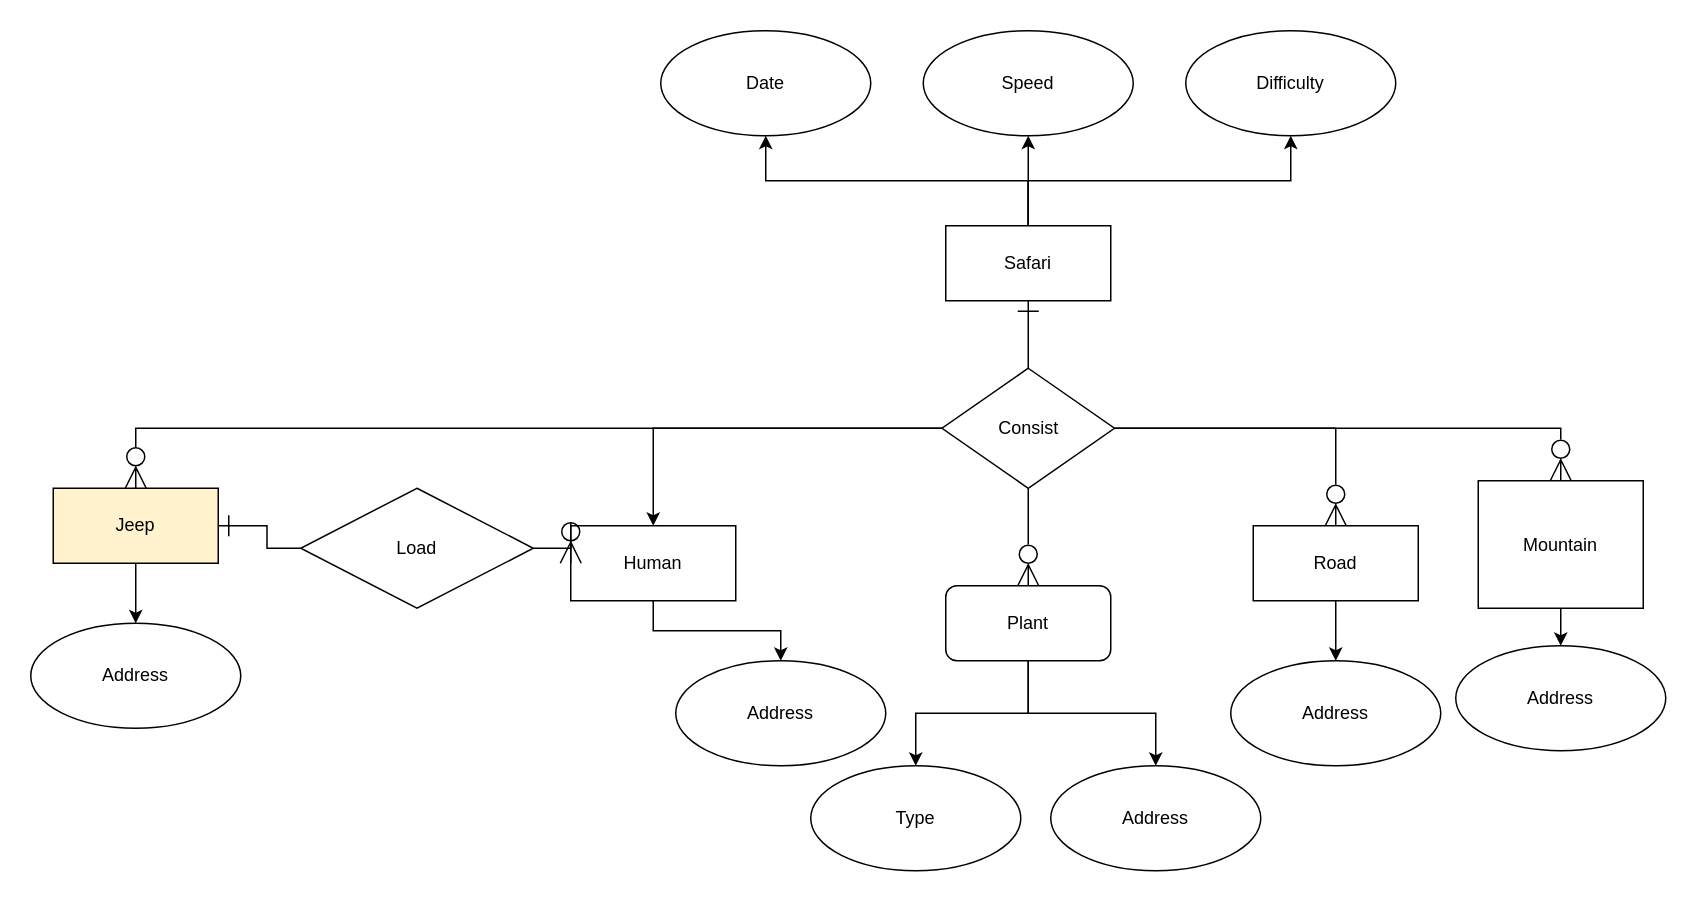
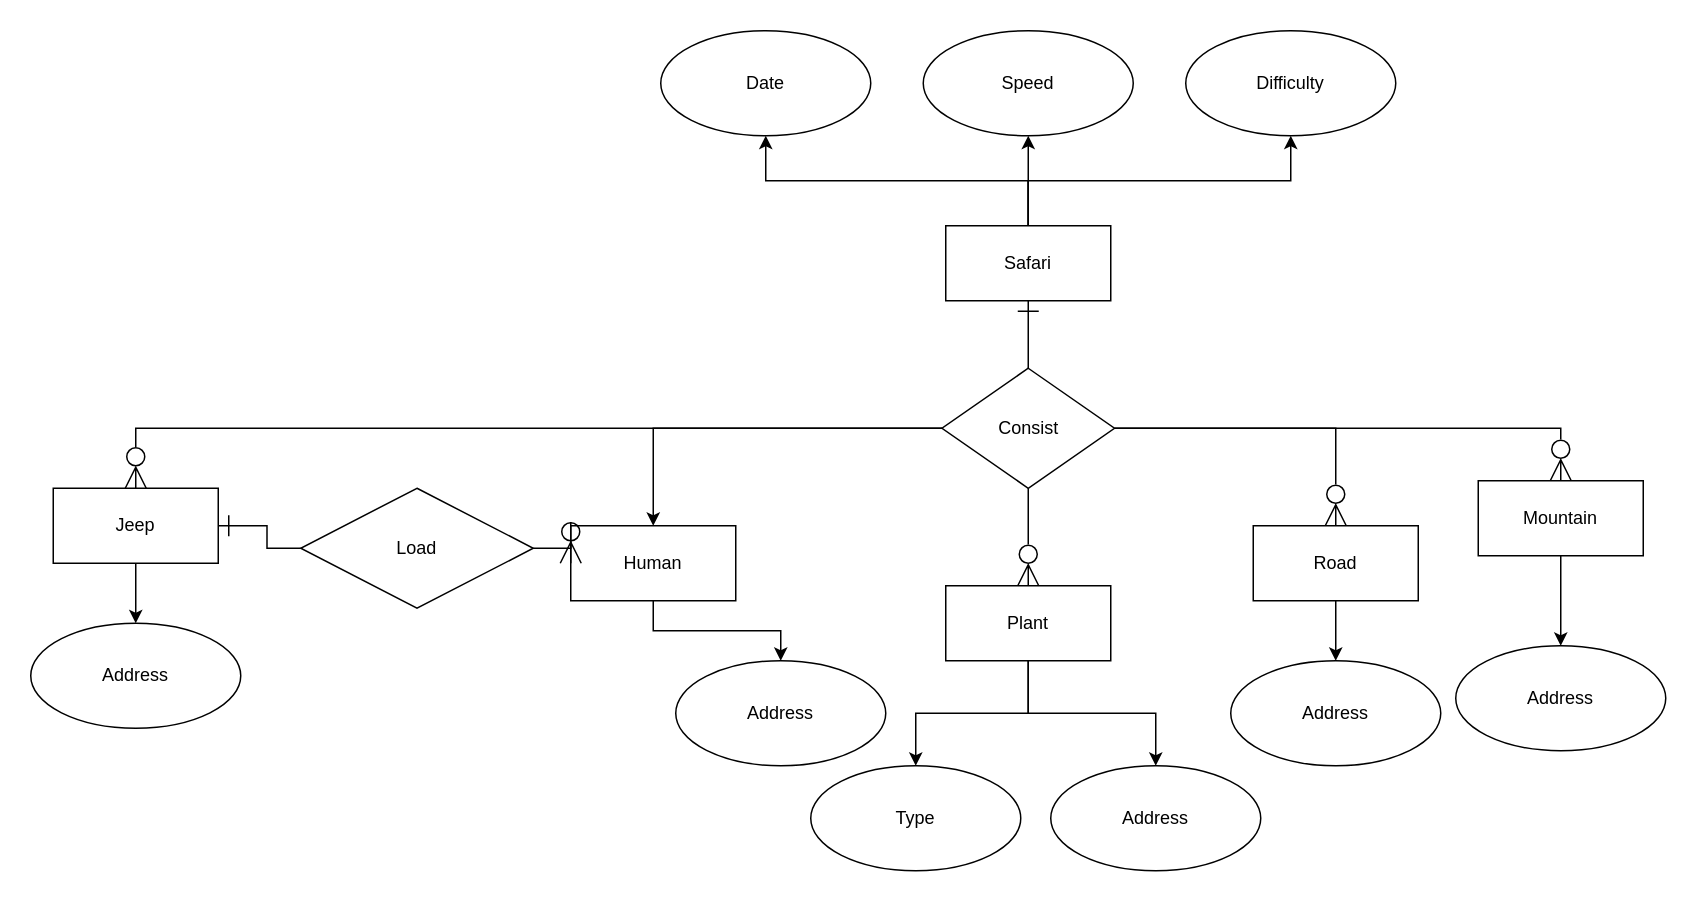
node "Jeep": fillcolor #fff2cc -> #ffffff
node "Mountain": size 165x128 -> 165x75
node "Plant": shape rounded rectangle -> rectangle
